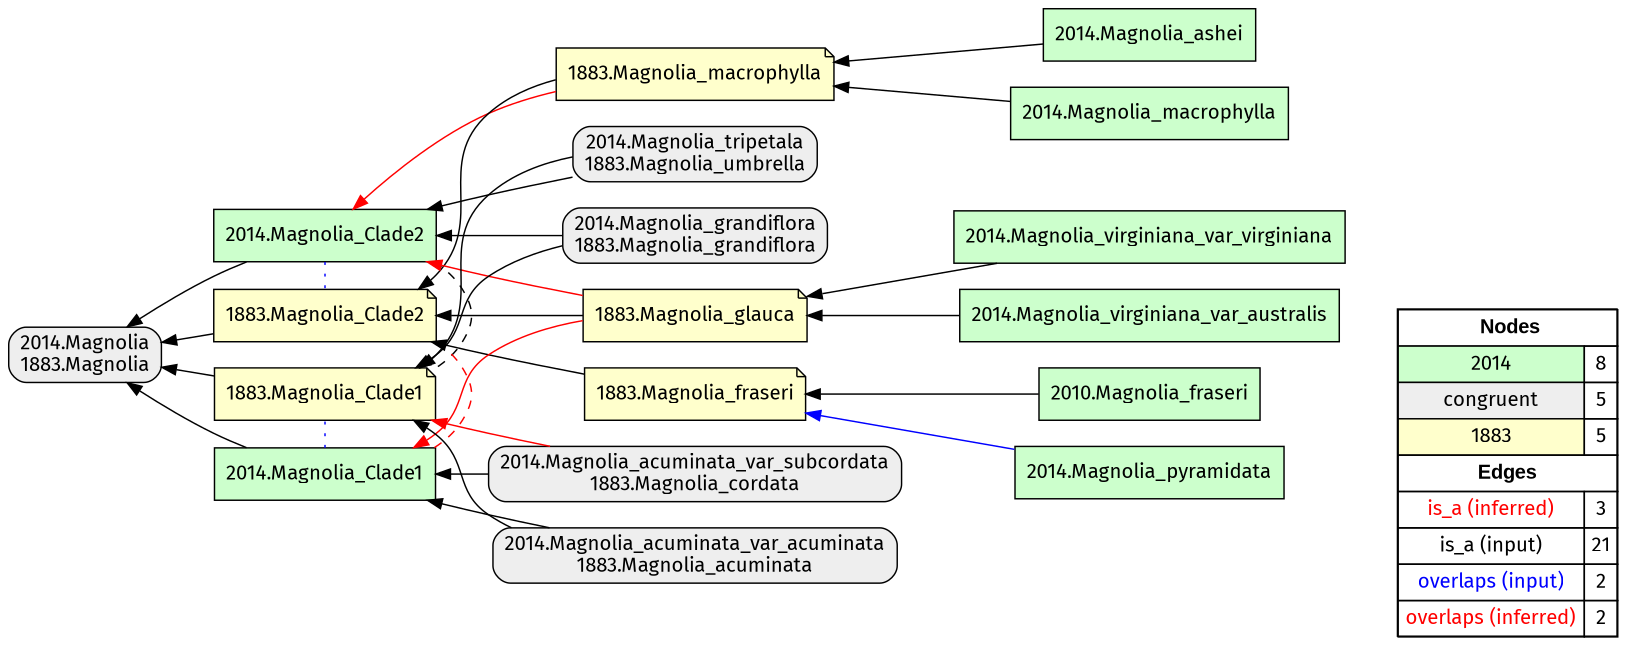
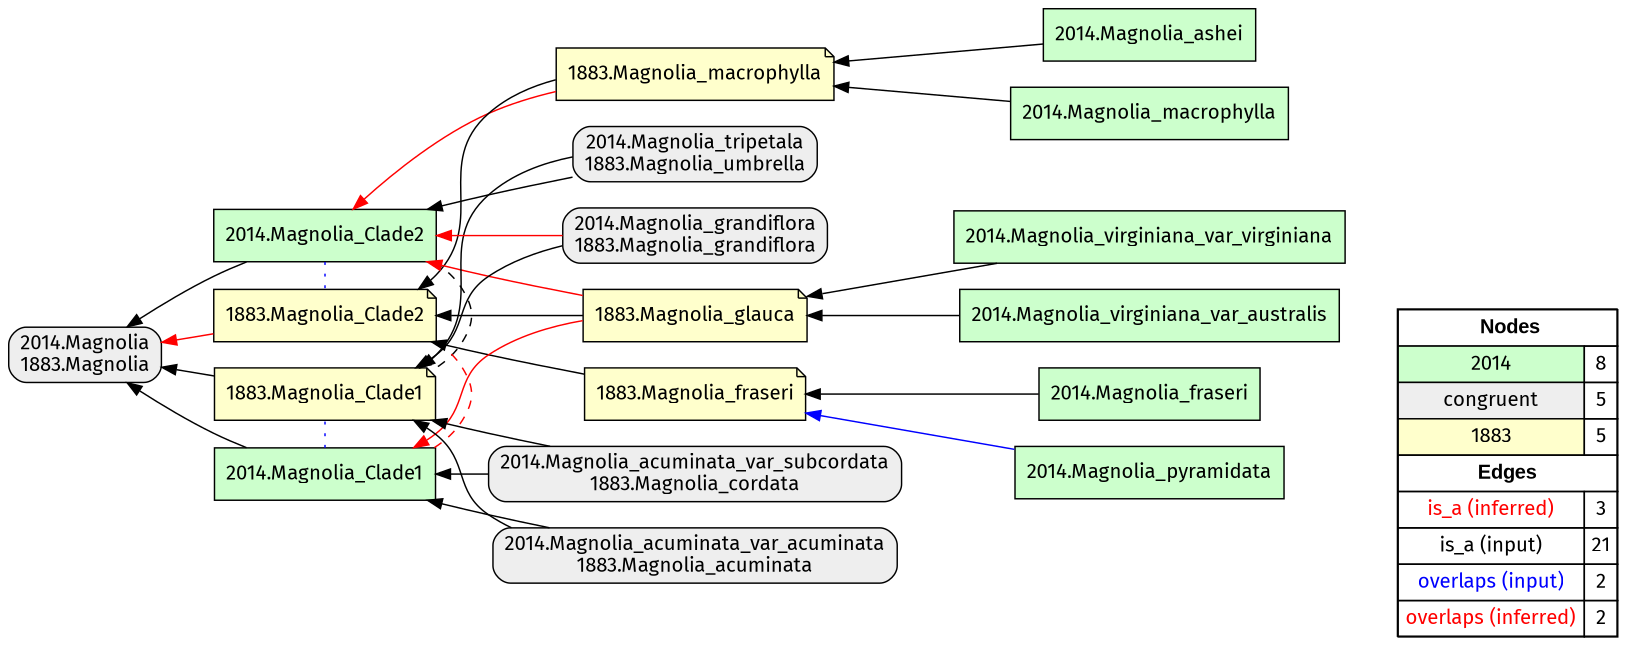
edge "2014.Magnolia_grandiflora 1883.Magnolia_grandiflora" -> "2014.Magnolia_Clade2": color #000000 -> #ff0000
edge "1883.Magnolia_Clade2" -> "2014.Magnolia 1883.Magnolia": color #000000 -> #ff0000
node "2010.Magnolia_fraseri": label "2010.Magnolia_fraseri" -> "2014.Magnolia_fraseri"
edge "2014.Magnolia_acuminata_var_subcordata 1883.Magnolia_cordata" -> "1883.Magnolia_Clade1": color #ff0000 -> #000000
